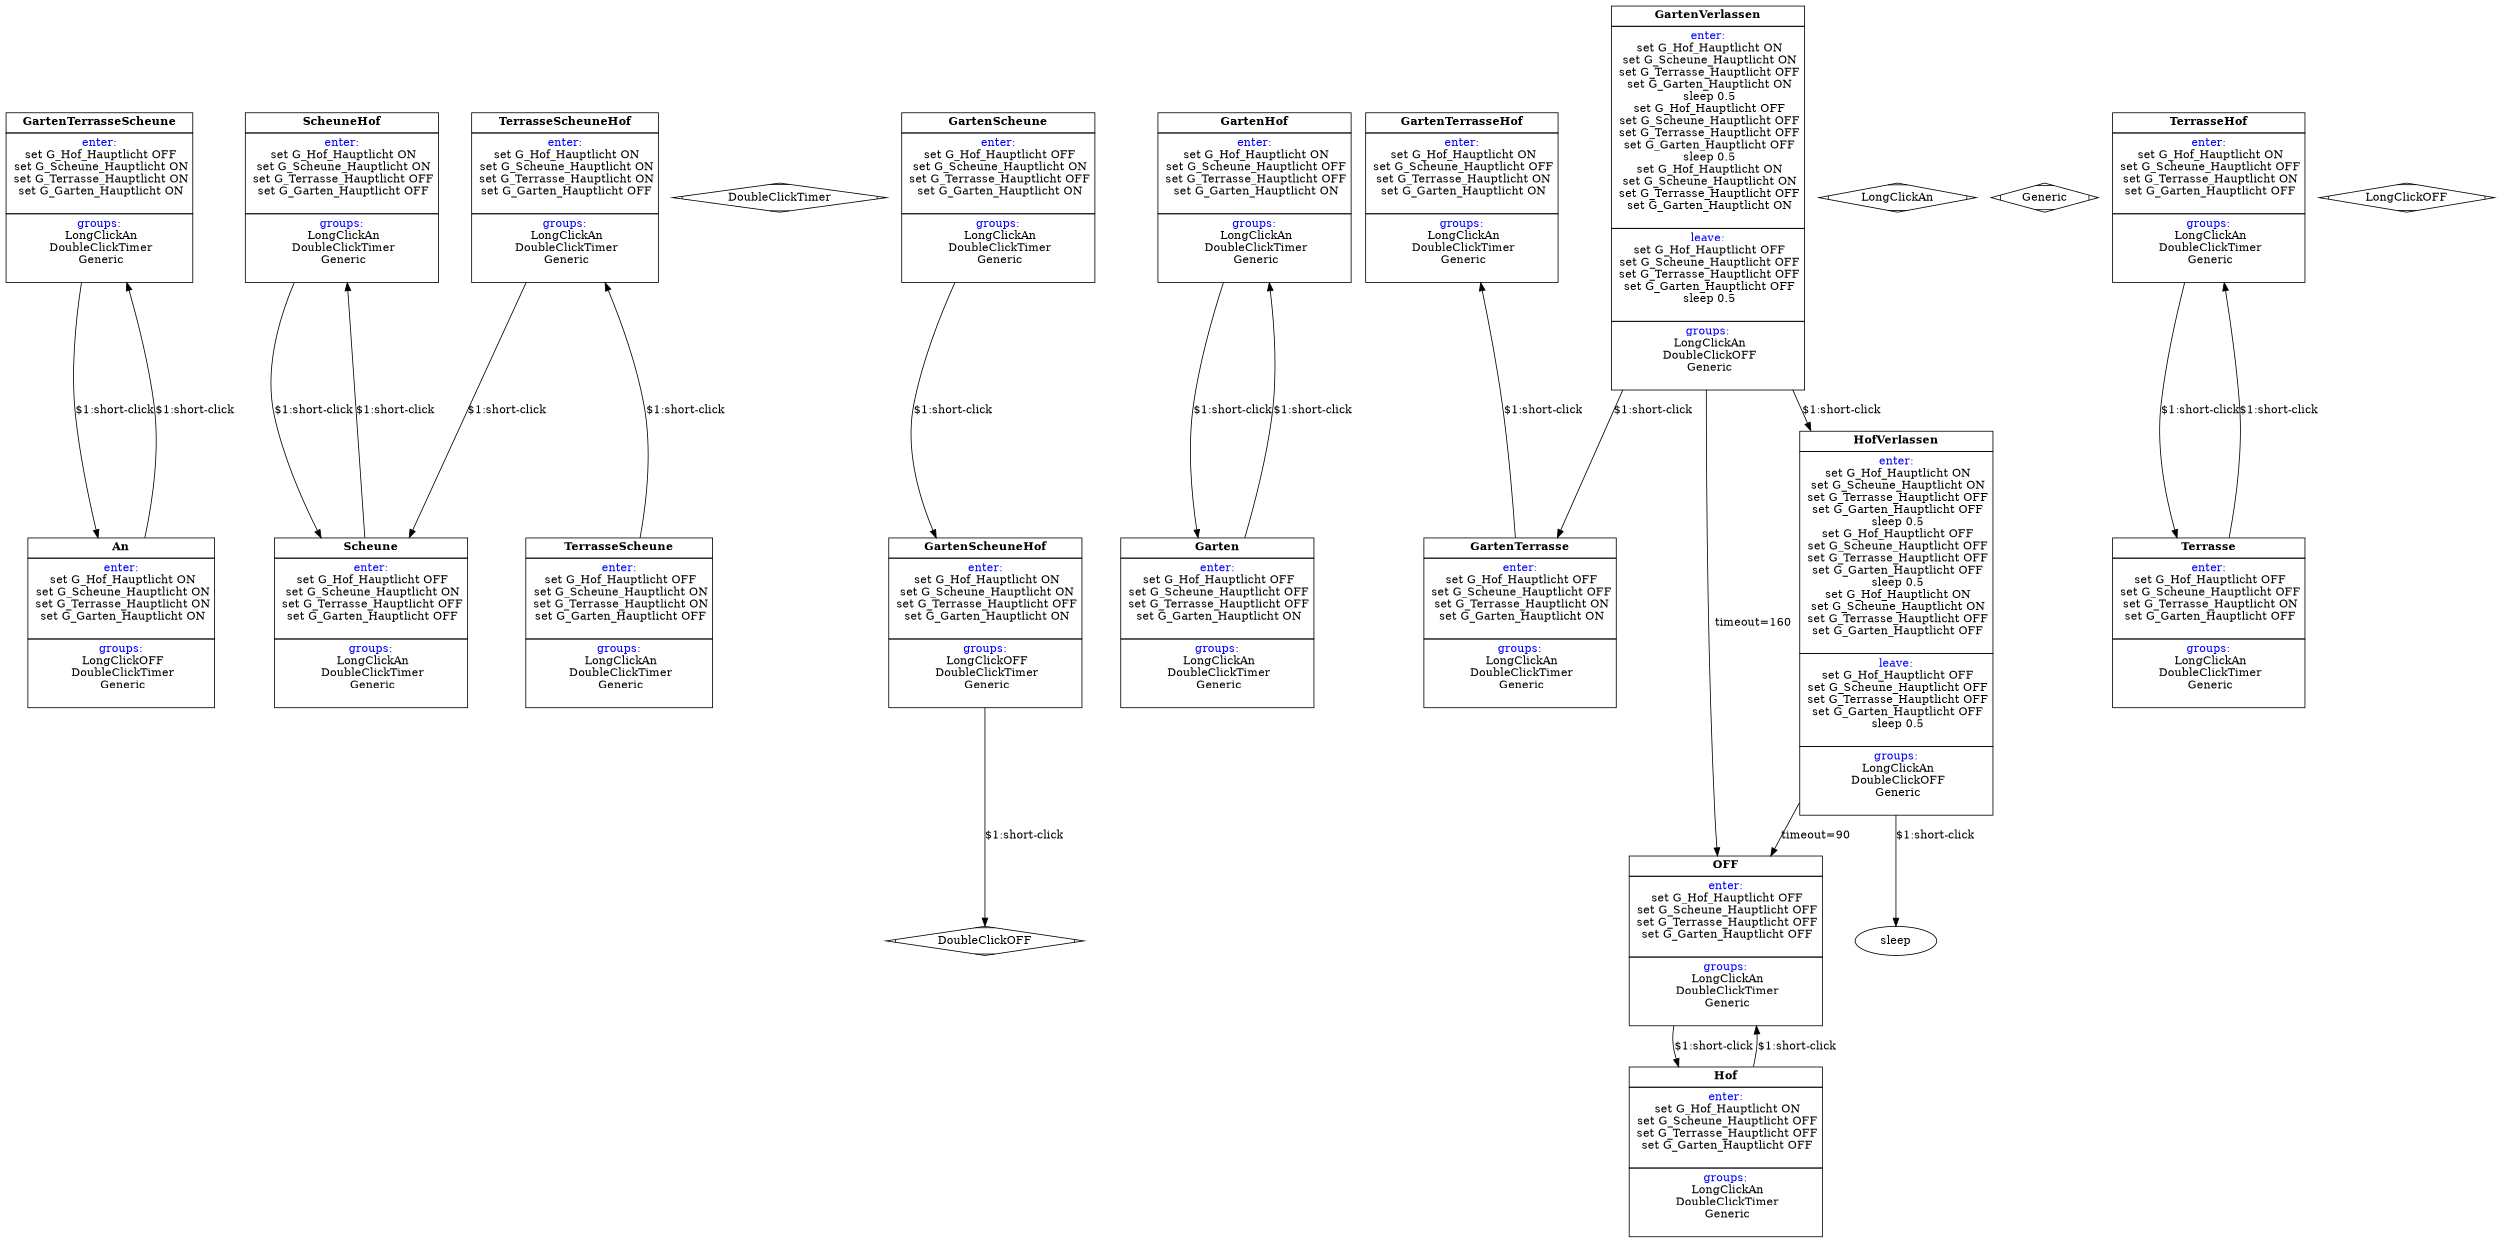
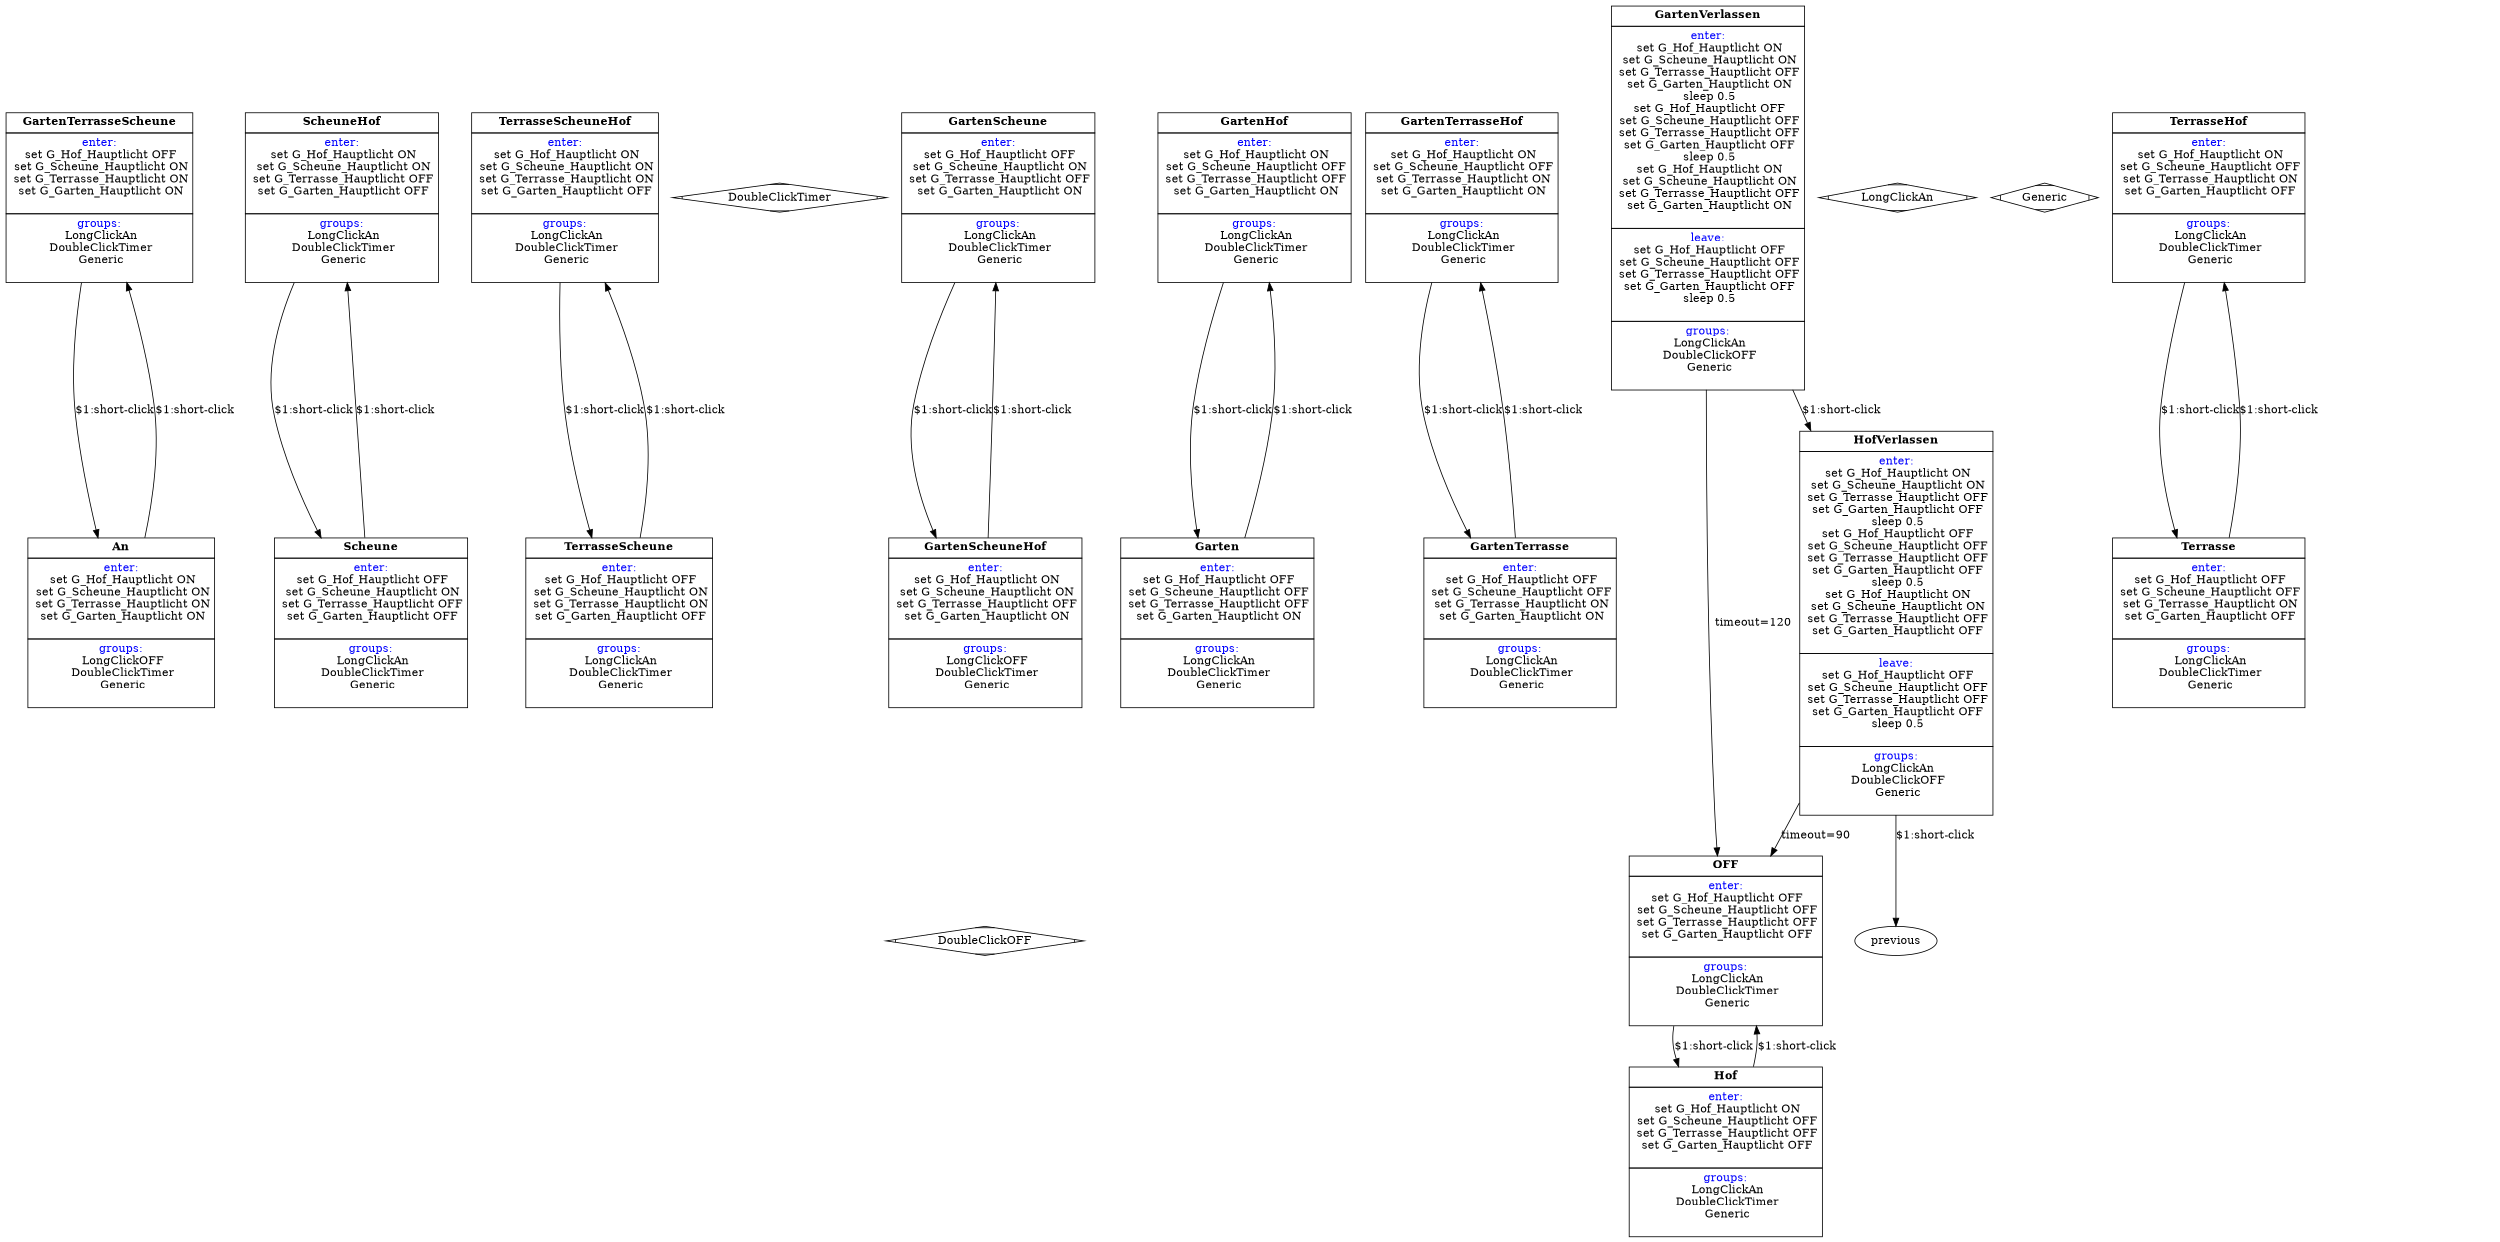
node "LongClickOFF": removed
edge "TerrasseScheuneHof" -> "Scheune": now "TerrasseScheuneHof" -> "TerrasseScheune"
edge "GartenVerlassen" -> "GartenTerrasse": now "GartenTerrasseHof" -> "GartenTerrasse"
edge "GartenVerlassen" -> "OFF": label "timeout=160" -> "timeout=120"
edge "GartenScheuneHof" -> "DoubleClickOFF": now "GartenScheuneHof" -> "GartenScheune"
node "sleep": label "sleep" -> "previous"
